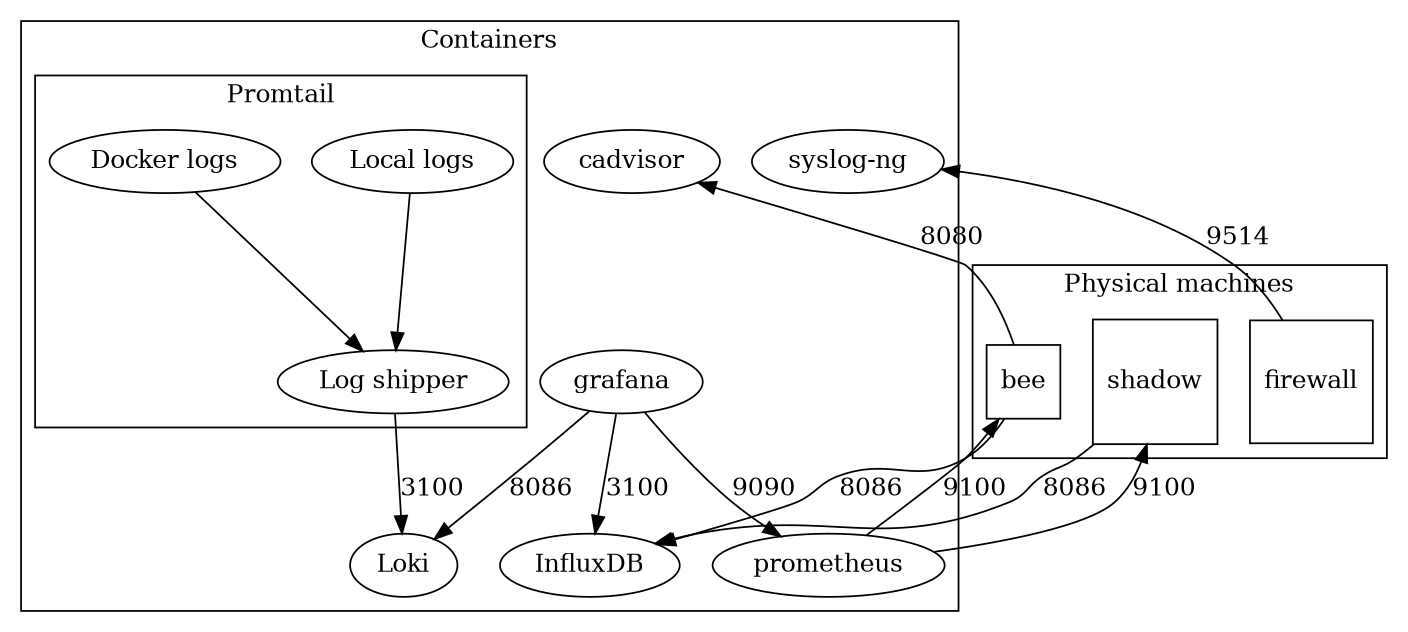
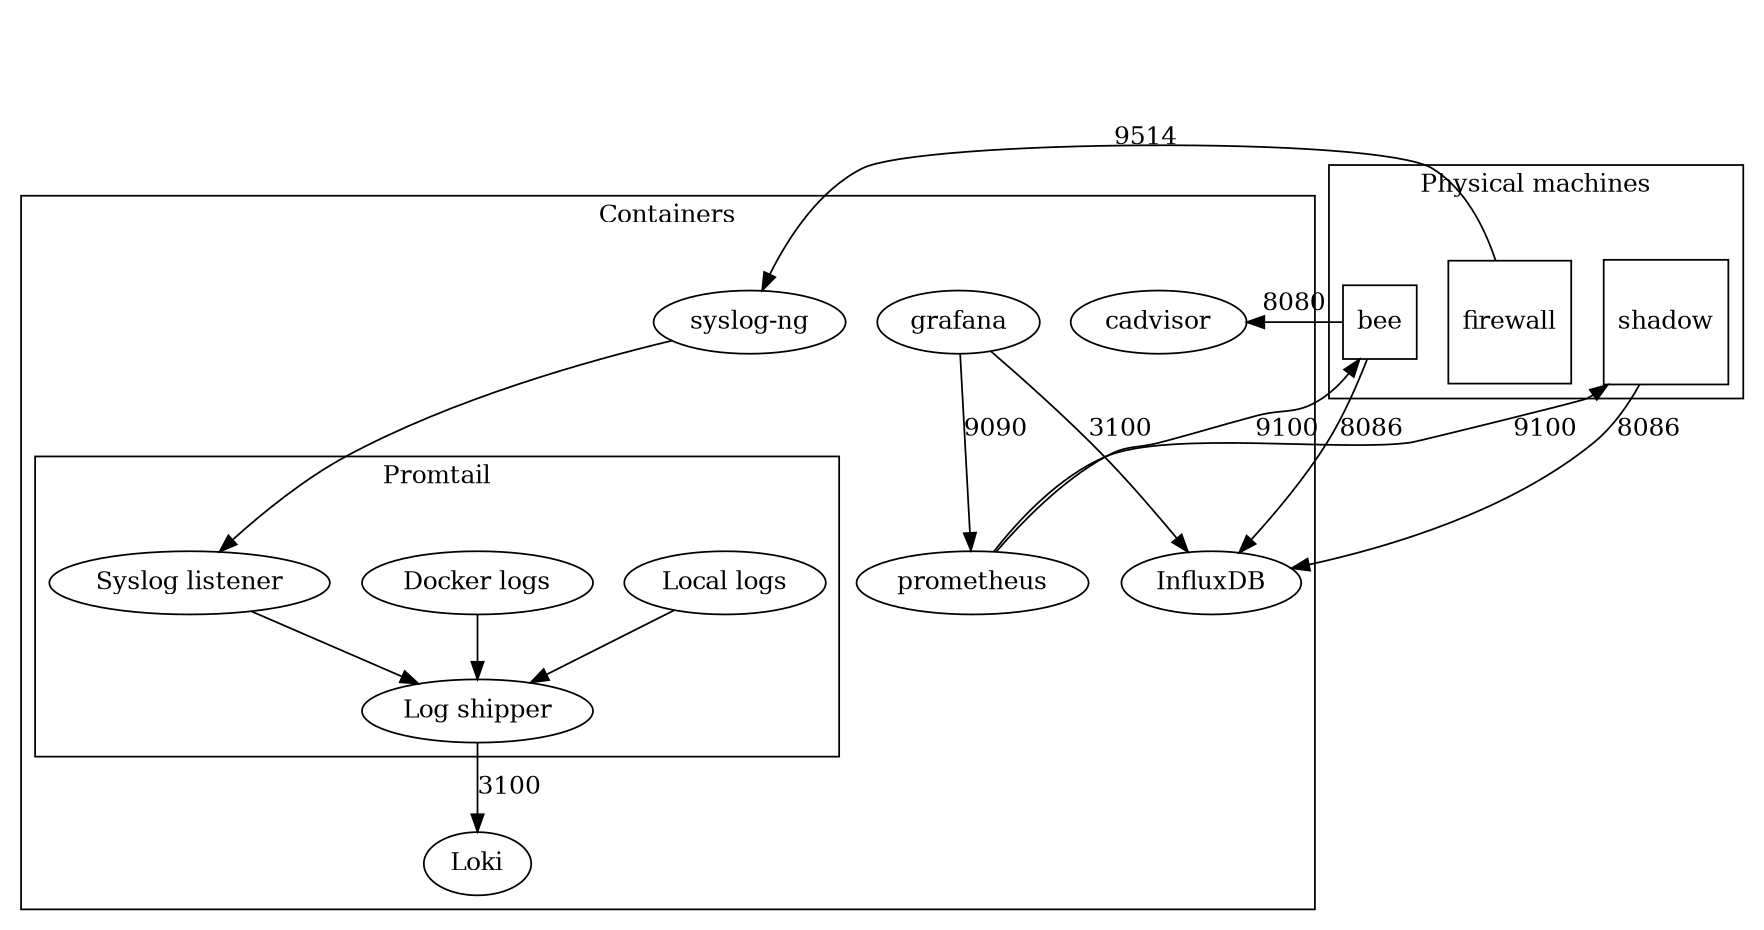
edge "grafana" -> "Loki": removed, label "8086"
node "Syslog listener": added
